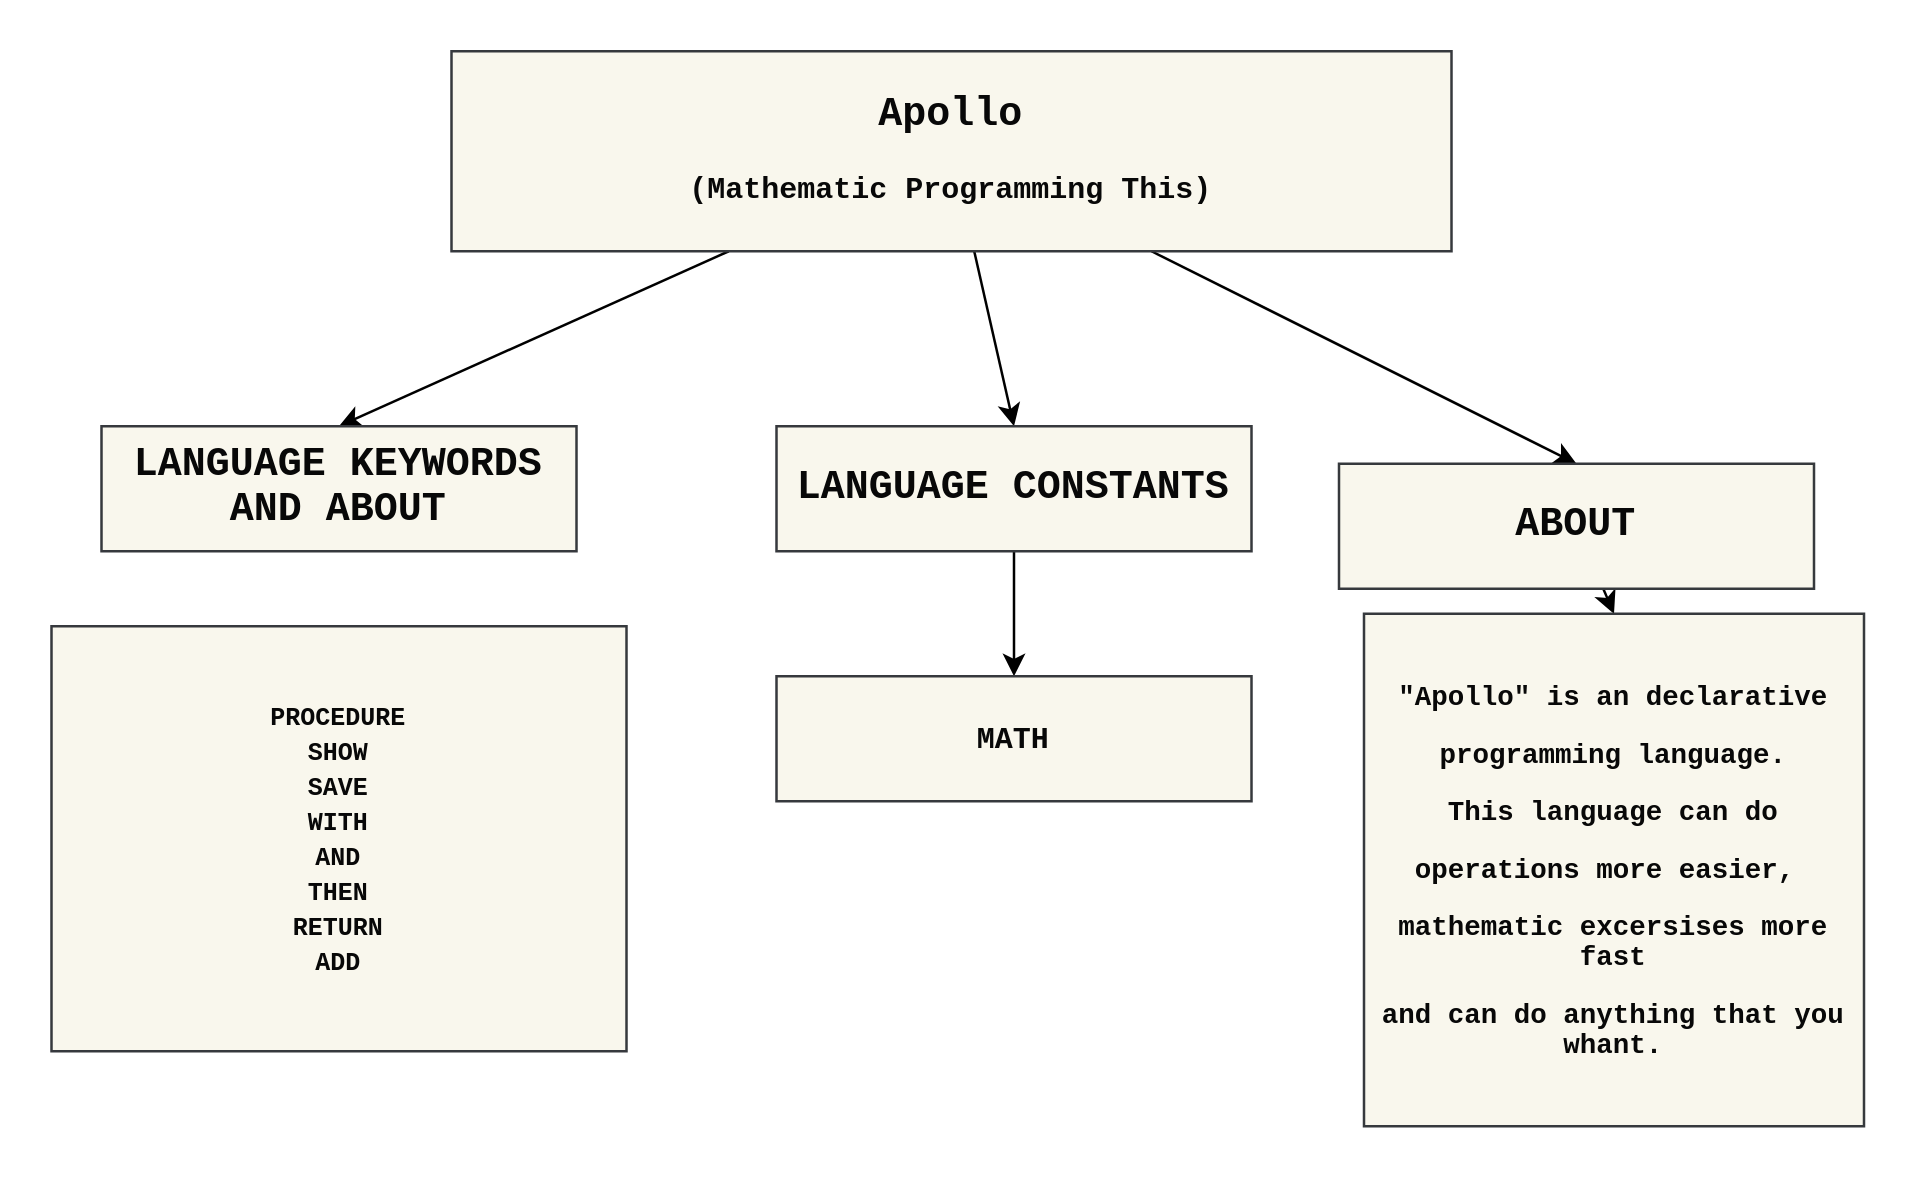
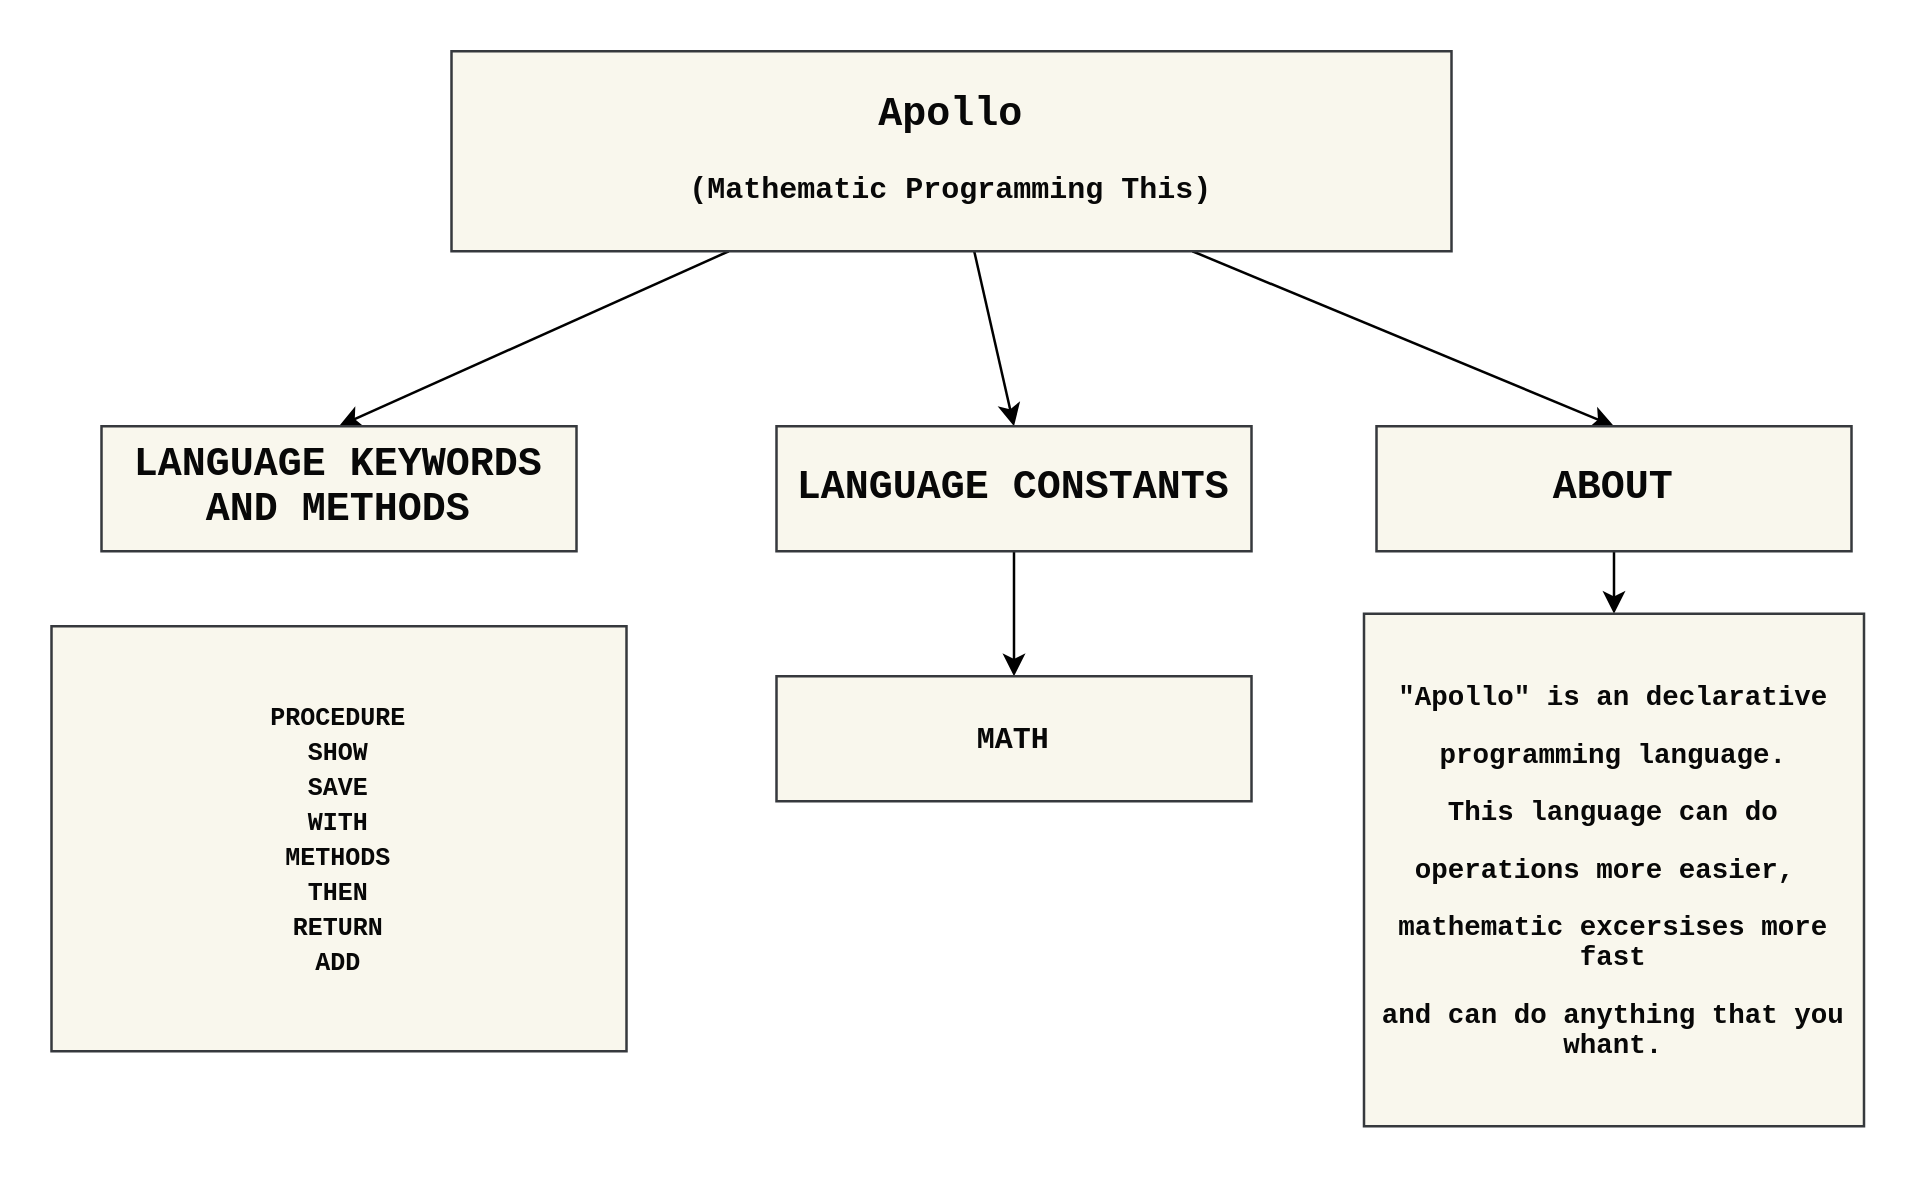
node "LANGUAGE KEYWORDSAND ABOUT": label "LANGUAGE KEYWORDSAND ABOUT" -> "LANGUAGE KEYWORDSAND METHODS"
node "ABOUT": moved (1576, 526) -> (1614, 489)
node "PROCEDURESHOWSAVEWITHANDTHENRETURNADD": label "PROCEDURESHOWSAVEWITHANDTHENRETURNADD" -> "PROCEDURESHOWSAVEWITHMETHODSTHENRETURNADD"
